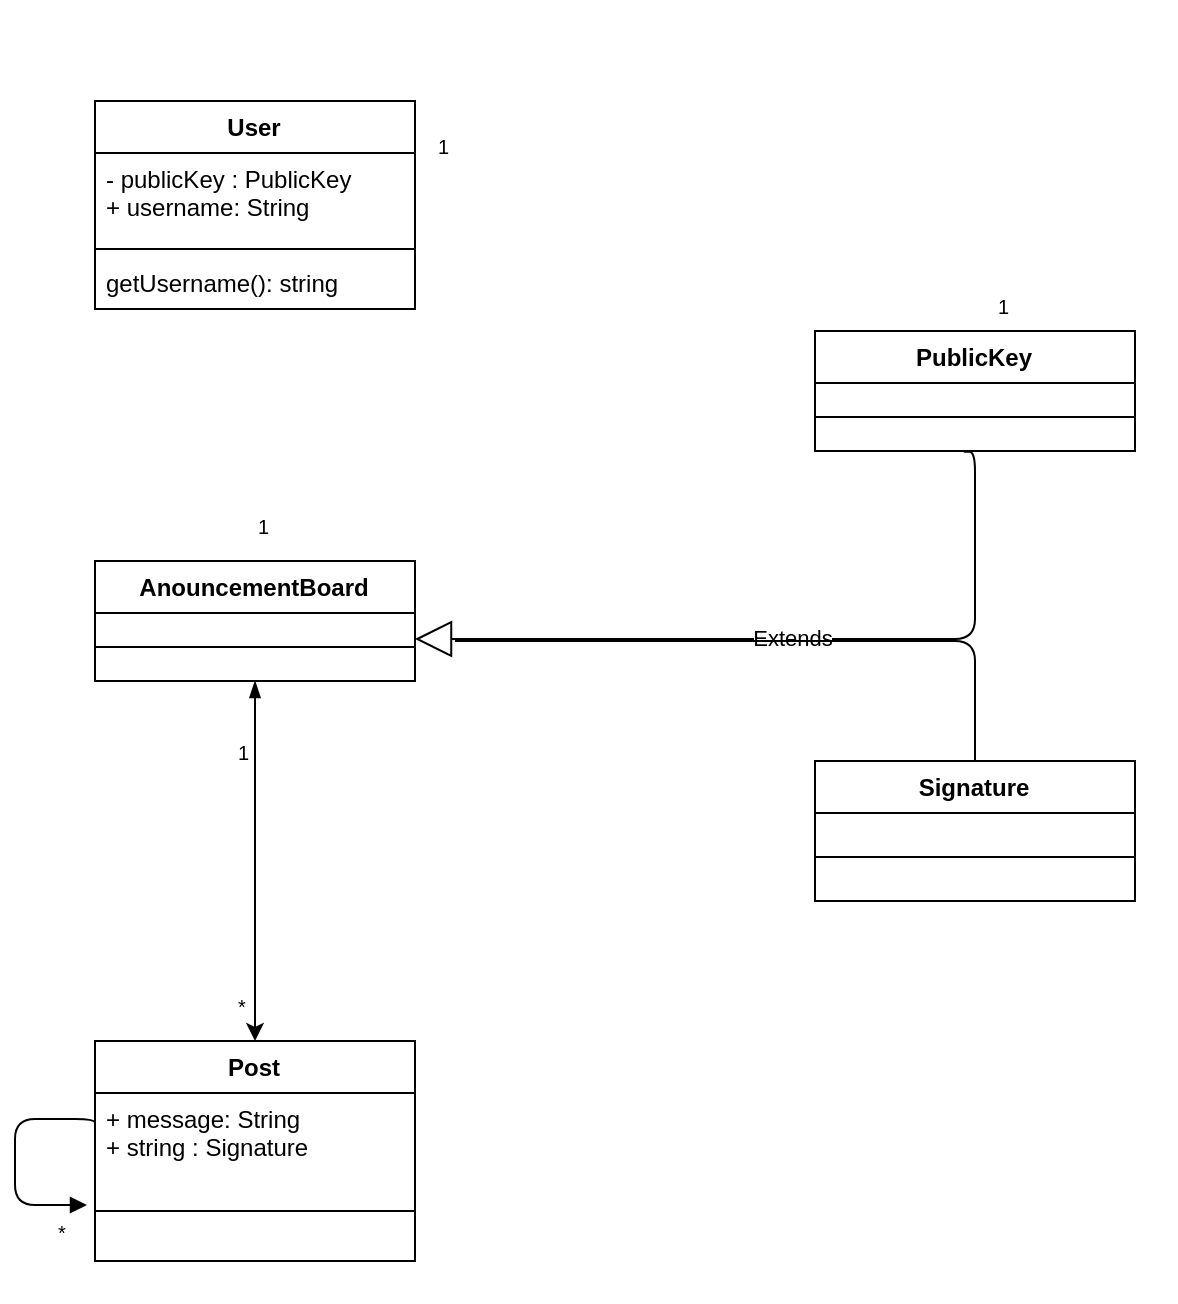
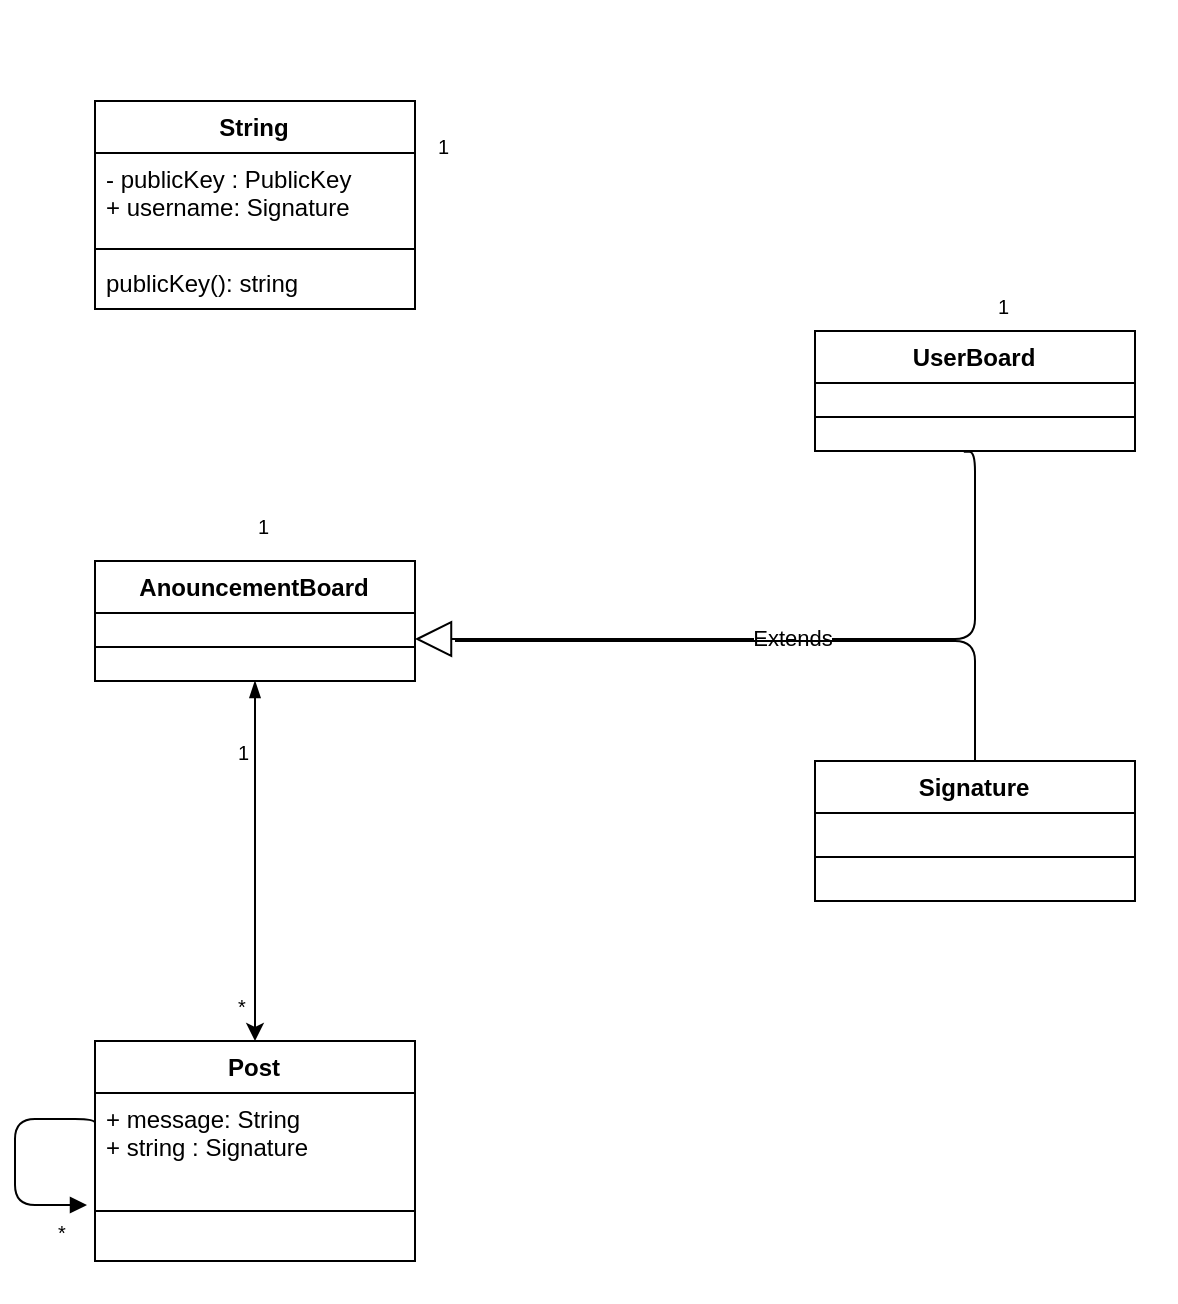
node "User": label "User" -> "String"
node "- publicKey : PublicKey + username: String": label "- publicKey : PublicKey + username: String" -> "- publicKey : PublicKey + username: Signature"
node "getUsername(): string": label "getUsername(): string" -> "publicKey(): string"
node "PublicKey": label "PublicKey" -> "UserBoard"
